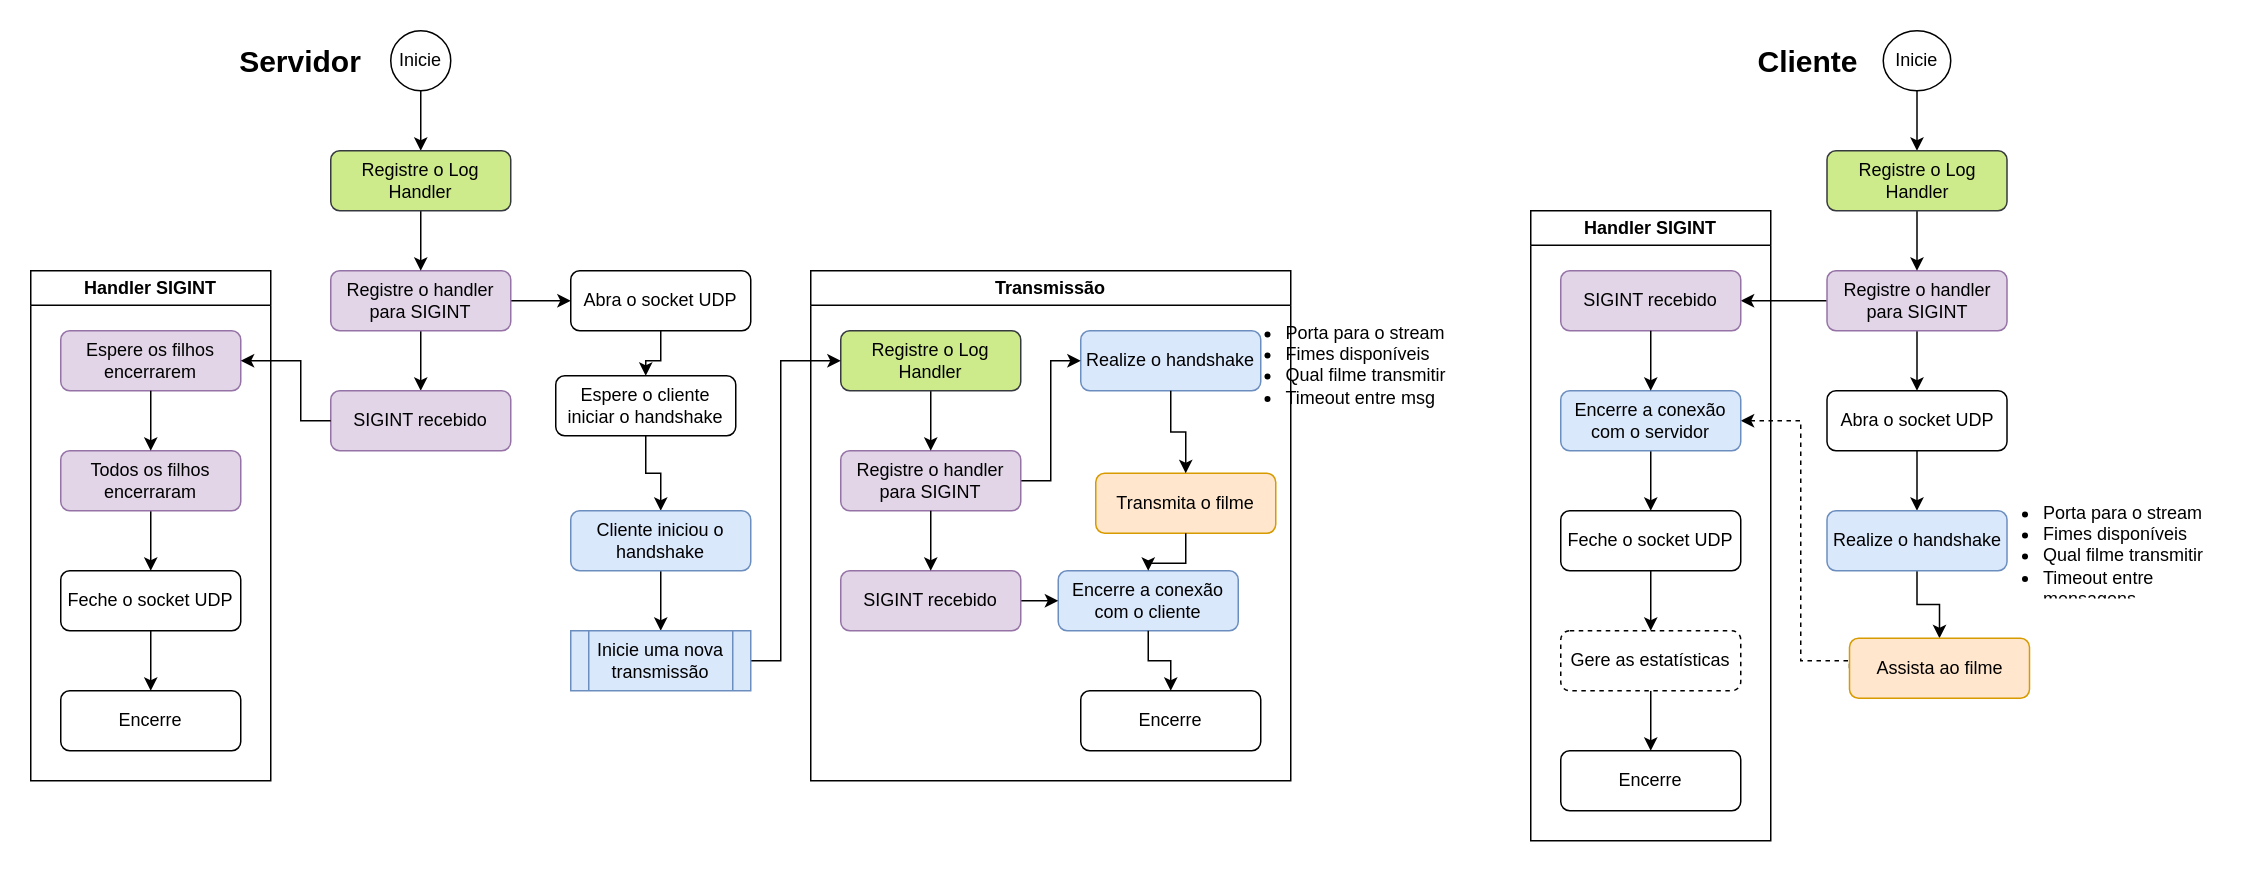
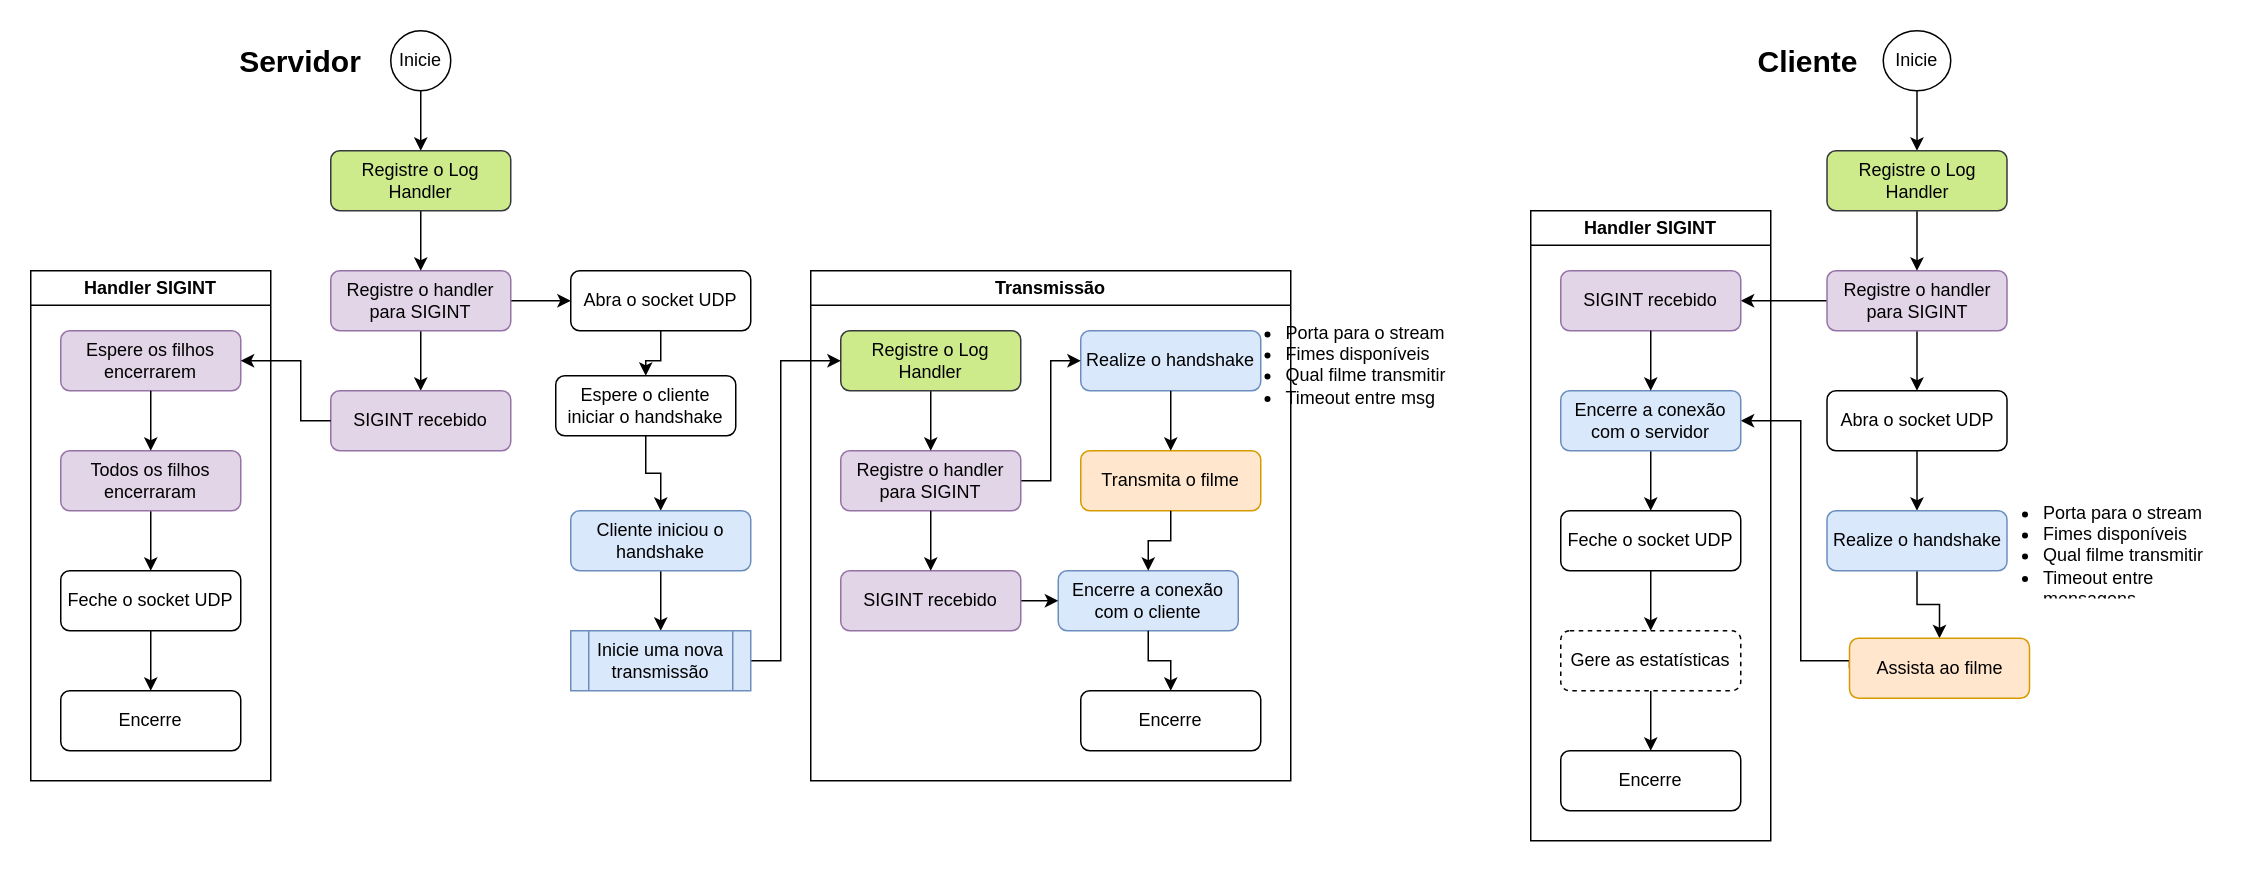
node "Transmita o filme": moved (1186, 503) -> (1171, 481)
edge "Assista ao filme" -> "Encerre a conexão com o servidor": style dashed -> solid
